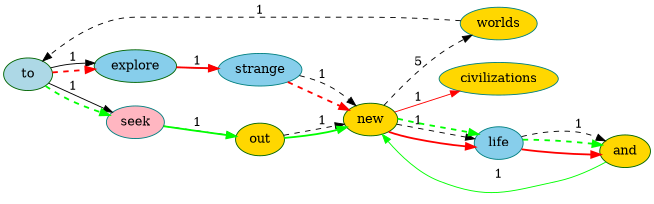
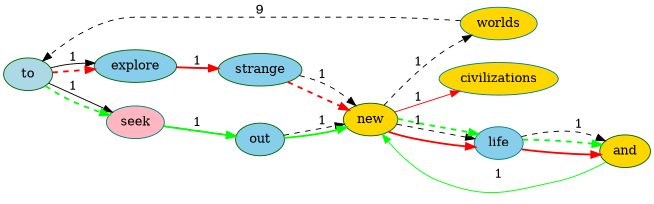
edge "worlds" -> "to": label "1" -> "9"
edge "new" -> "worlds": label "5" -> "1"
node "strange": color teal -> darkgreen
node "out": fillcolor gold -> skyblue
